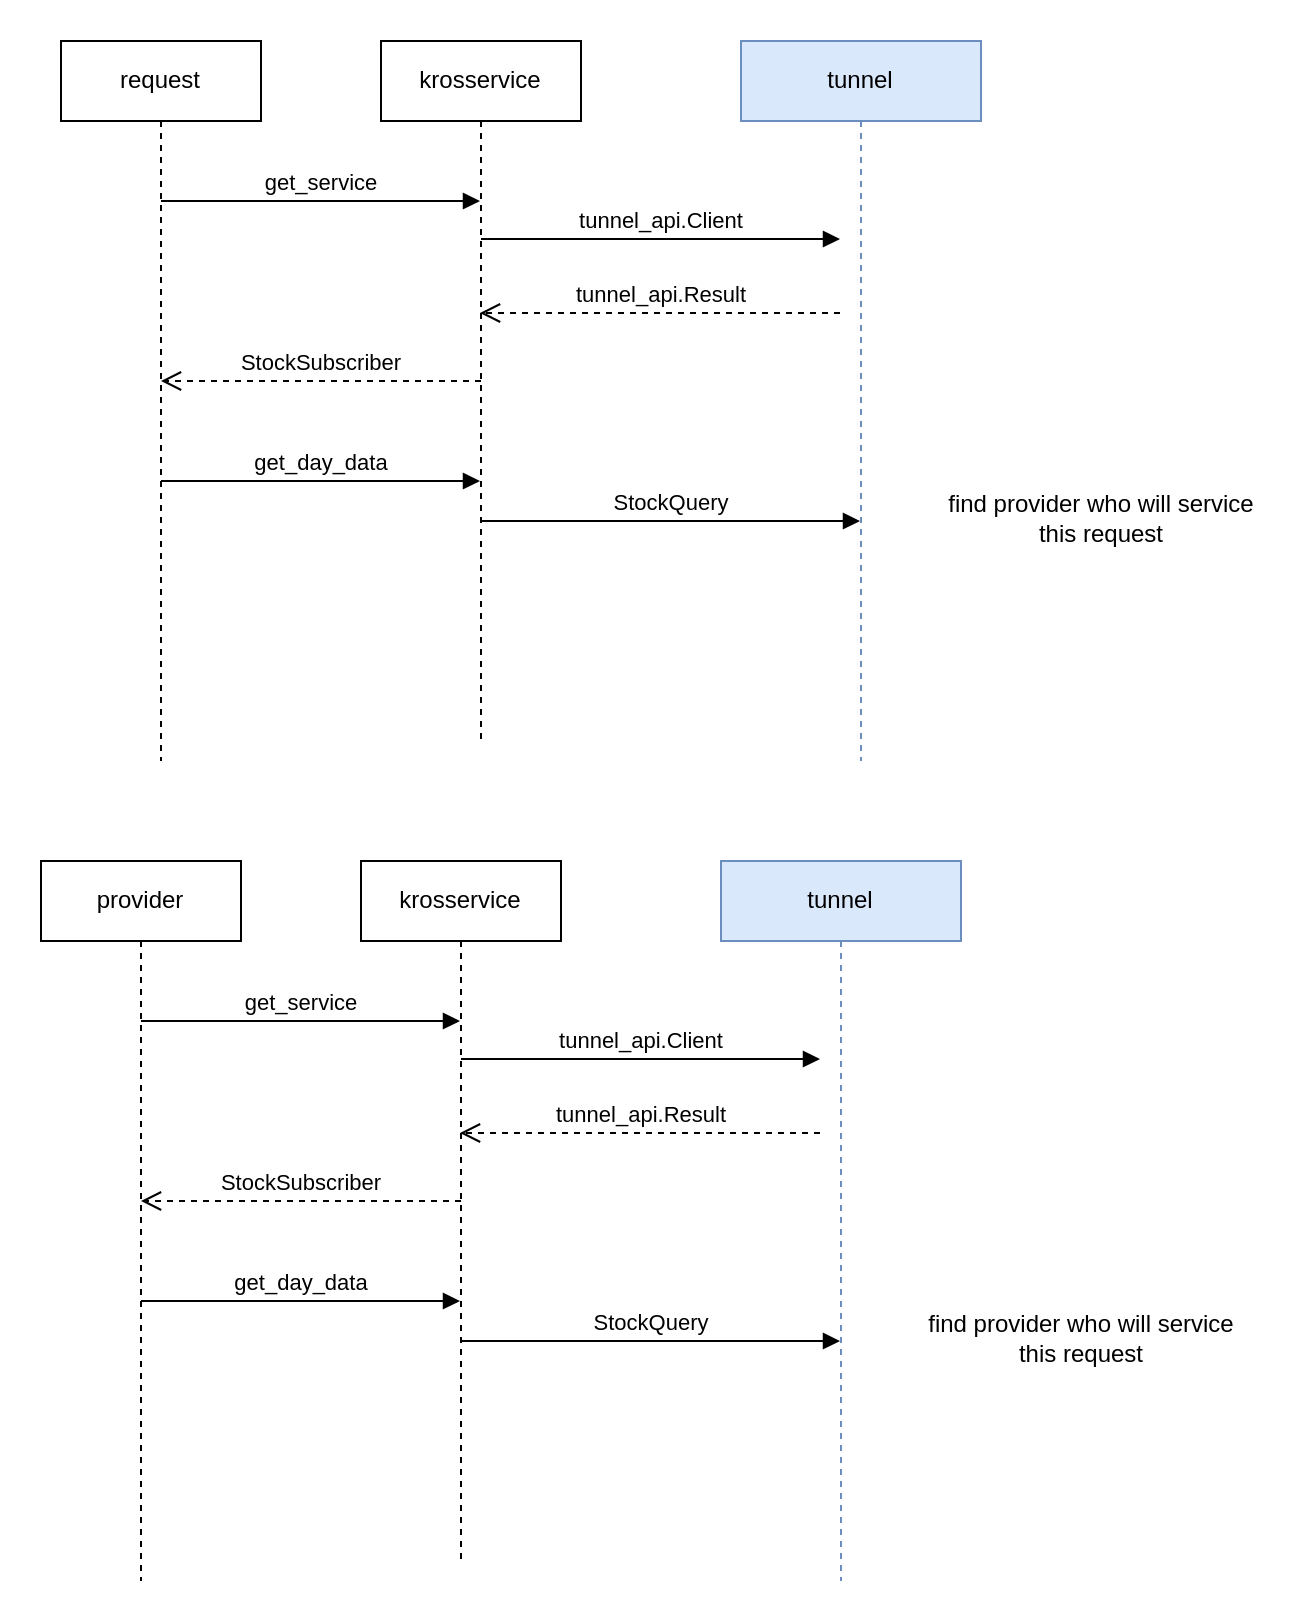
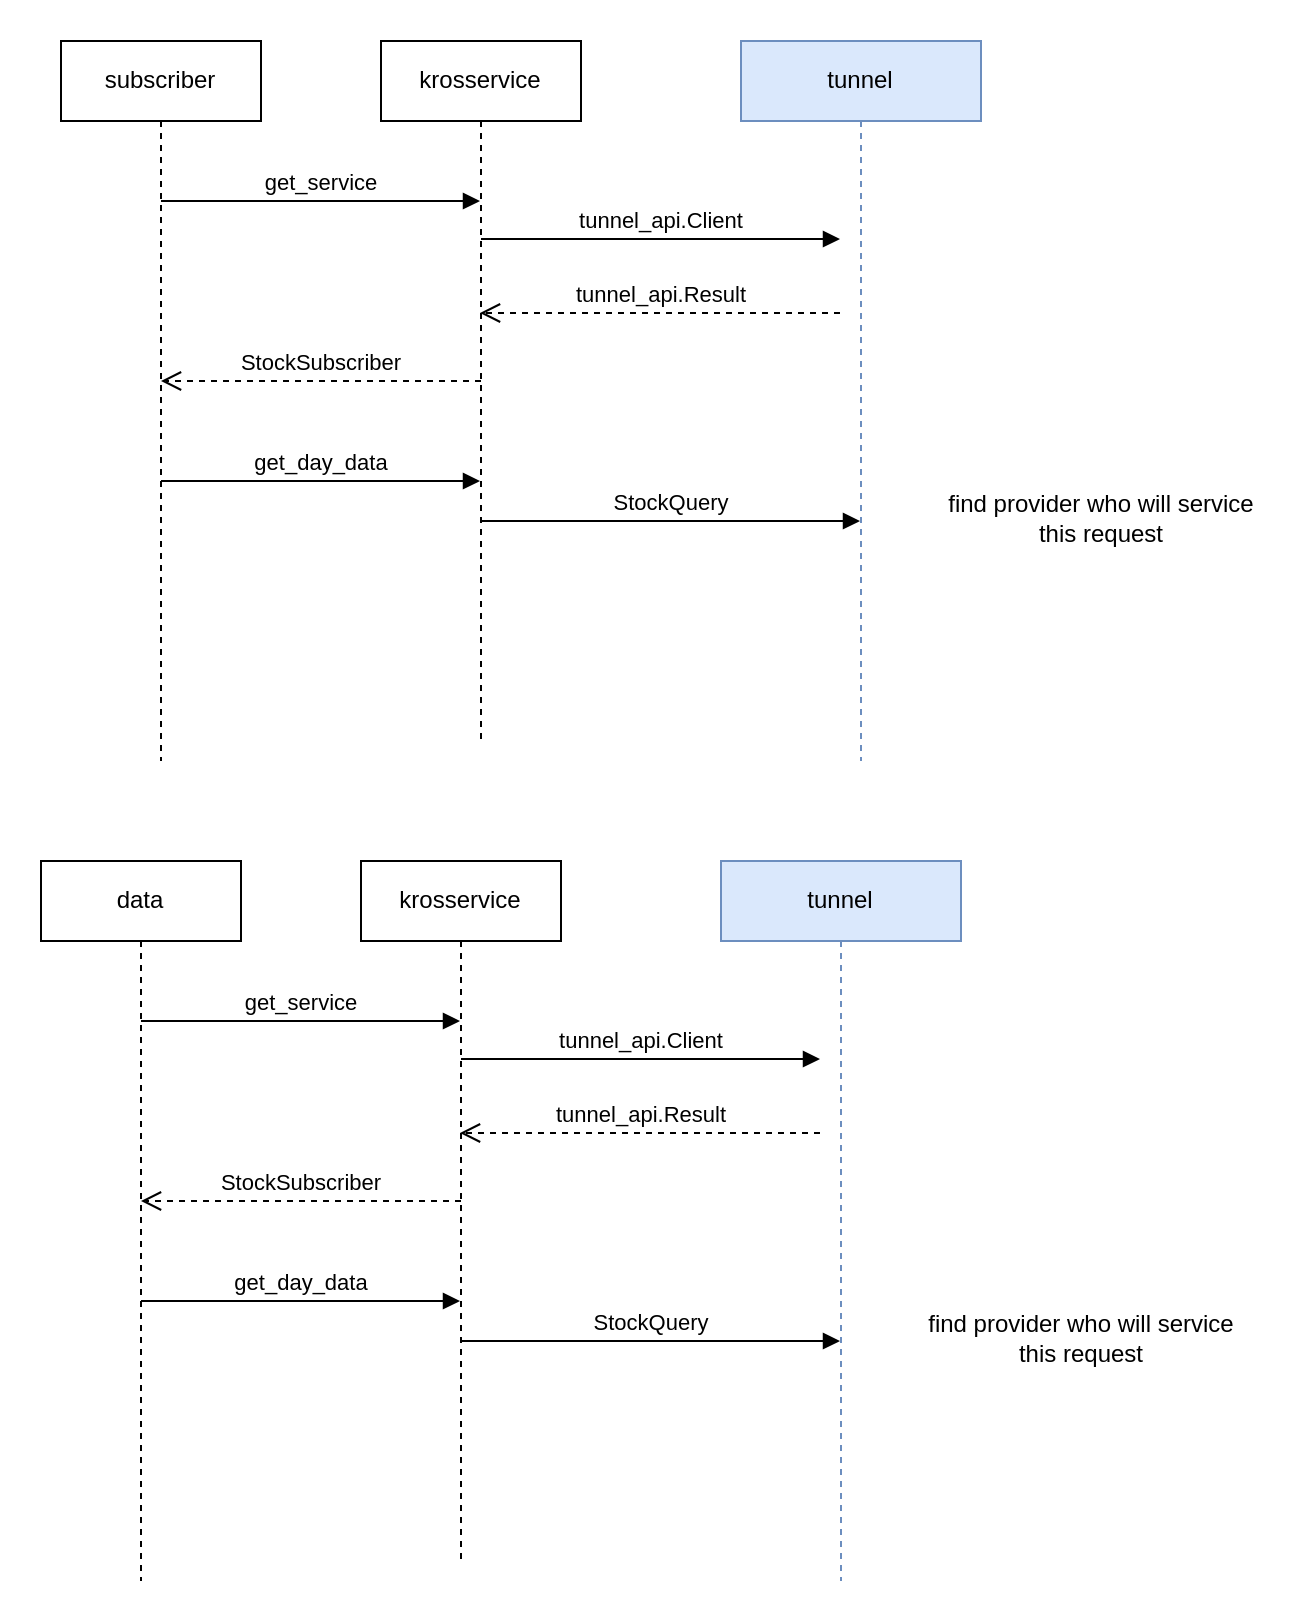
node "request": label "request" -> "subscriber"
node "provider": label "provider" -> "data"
